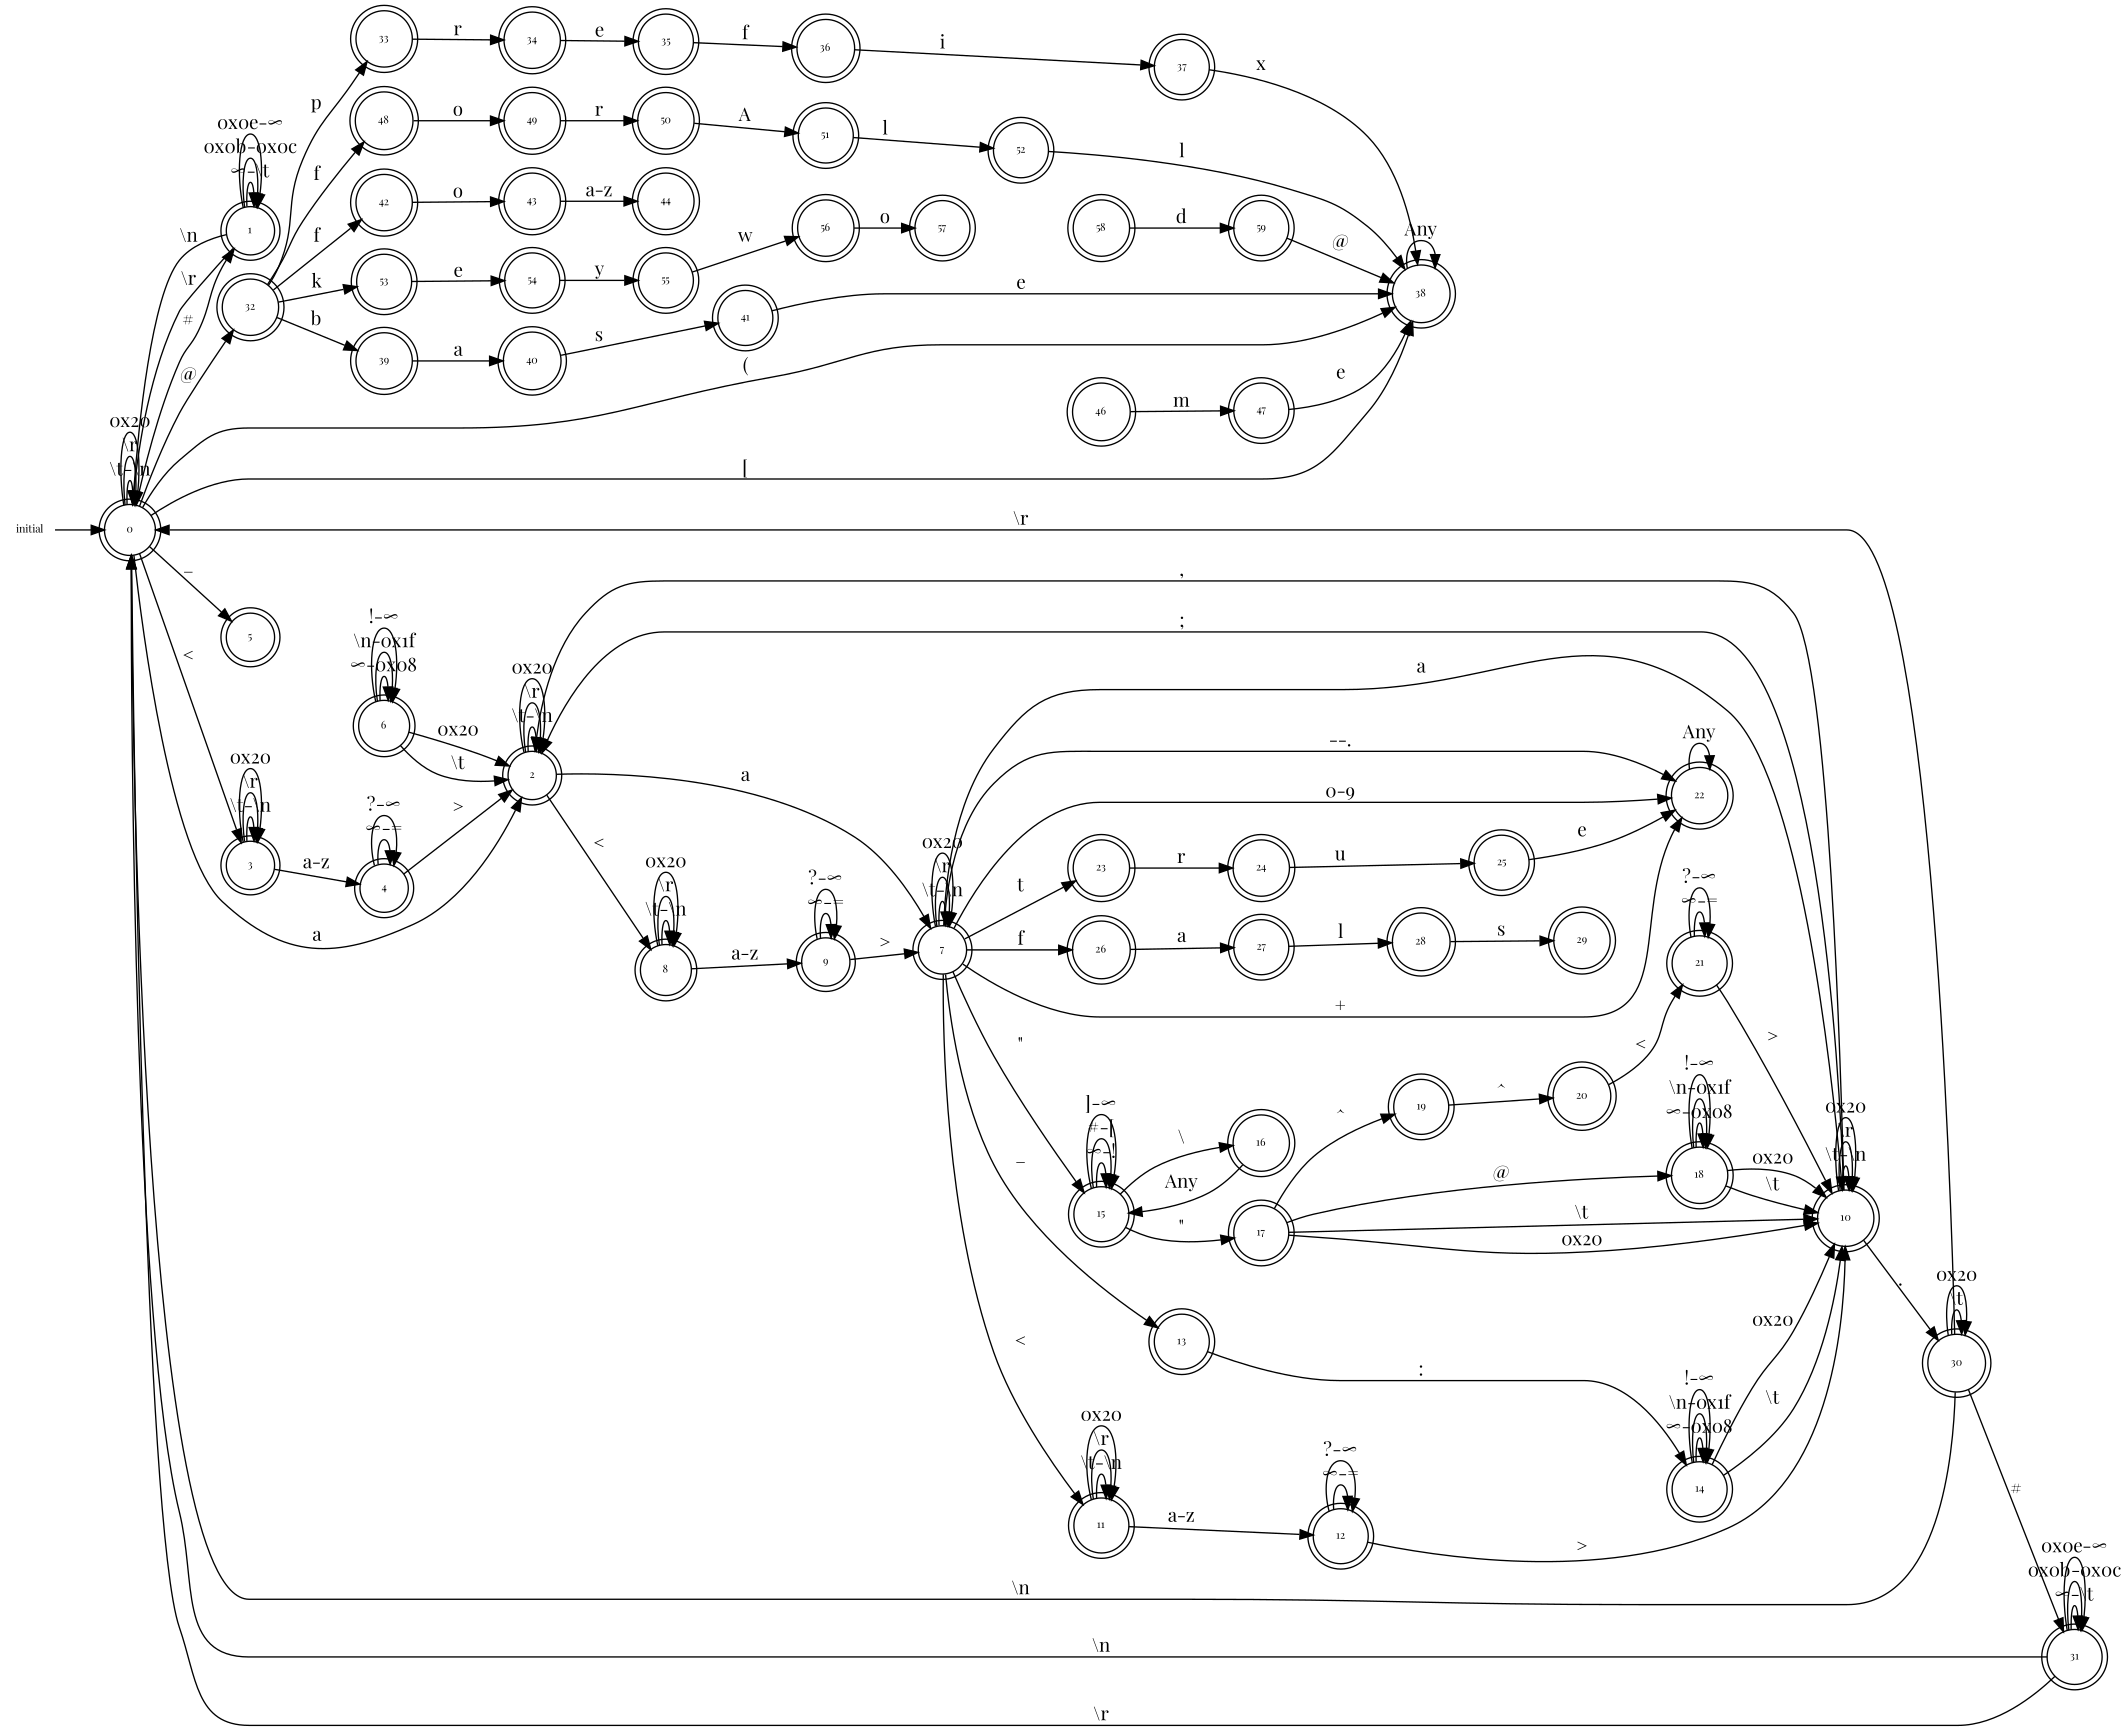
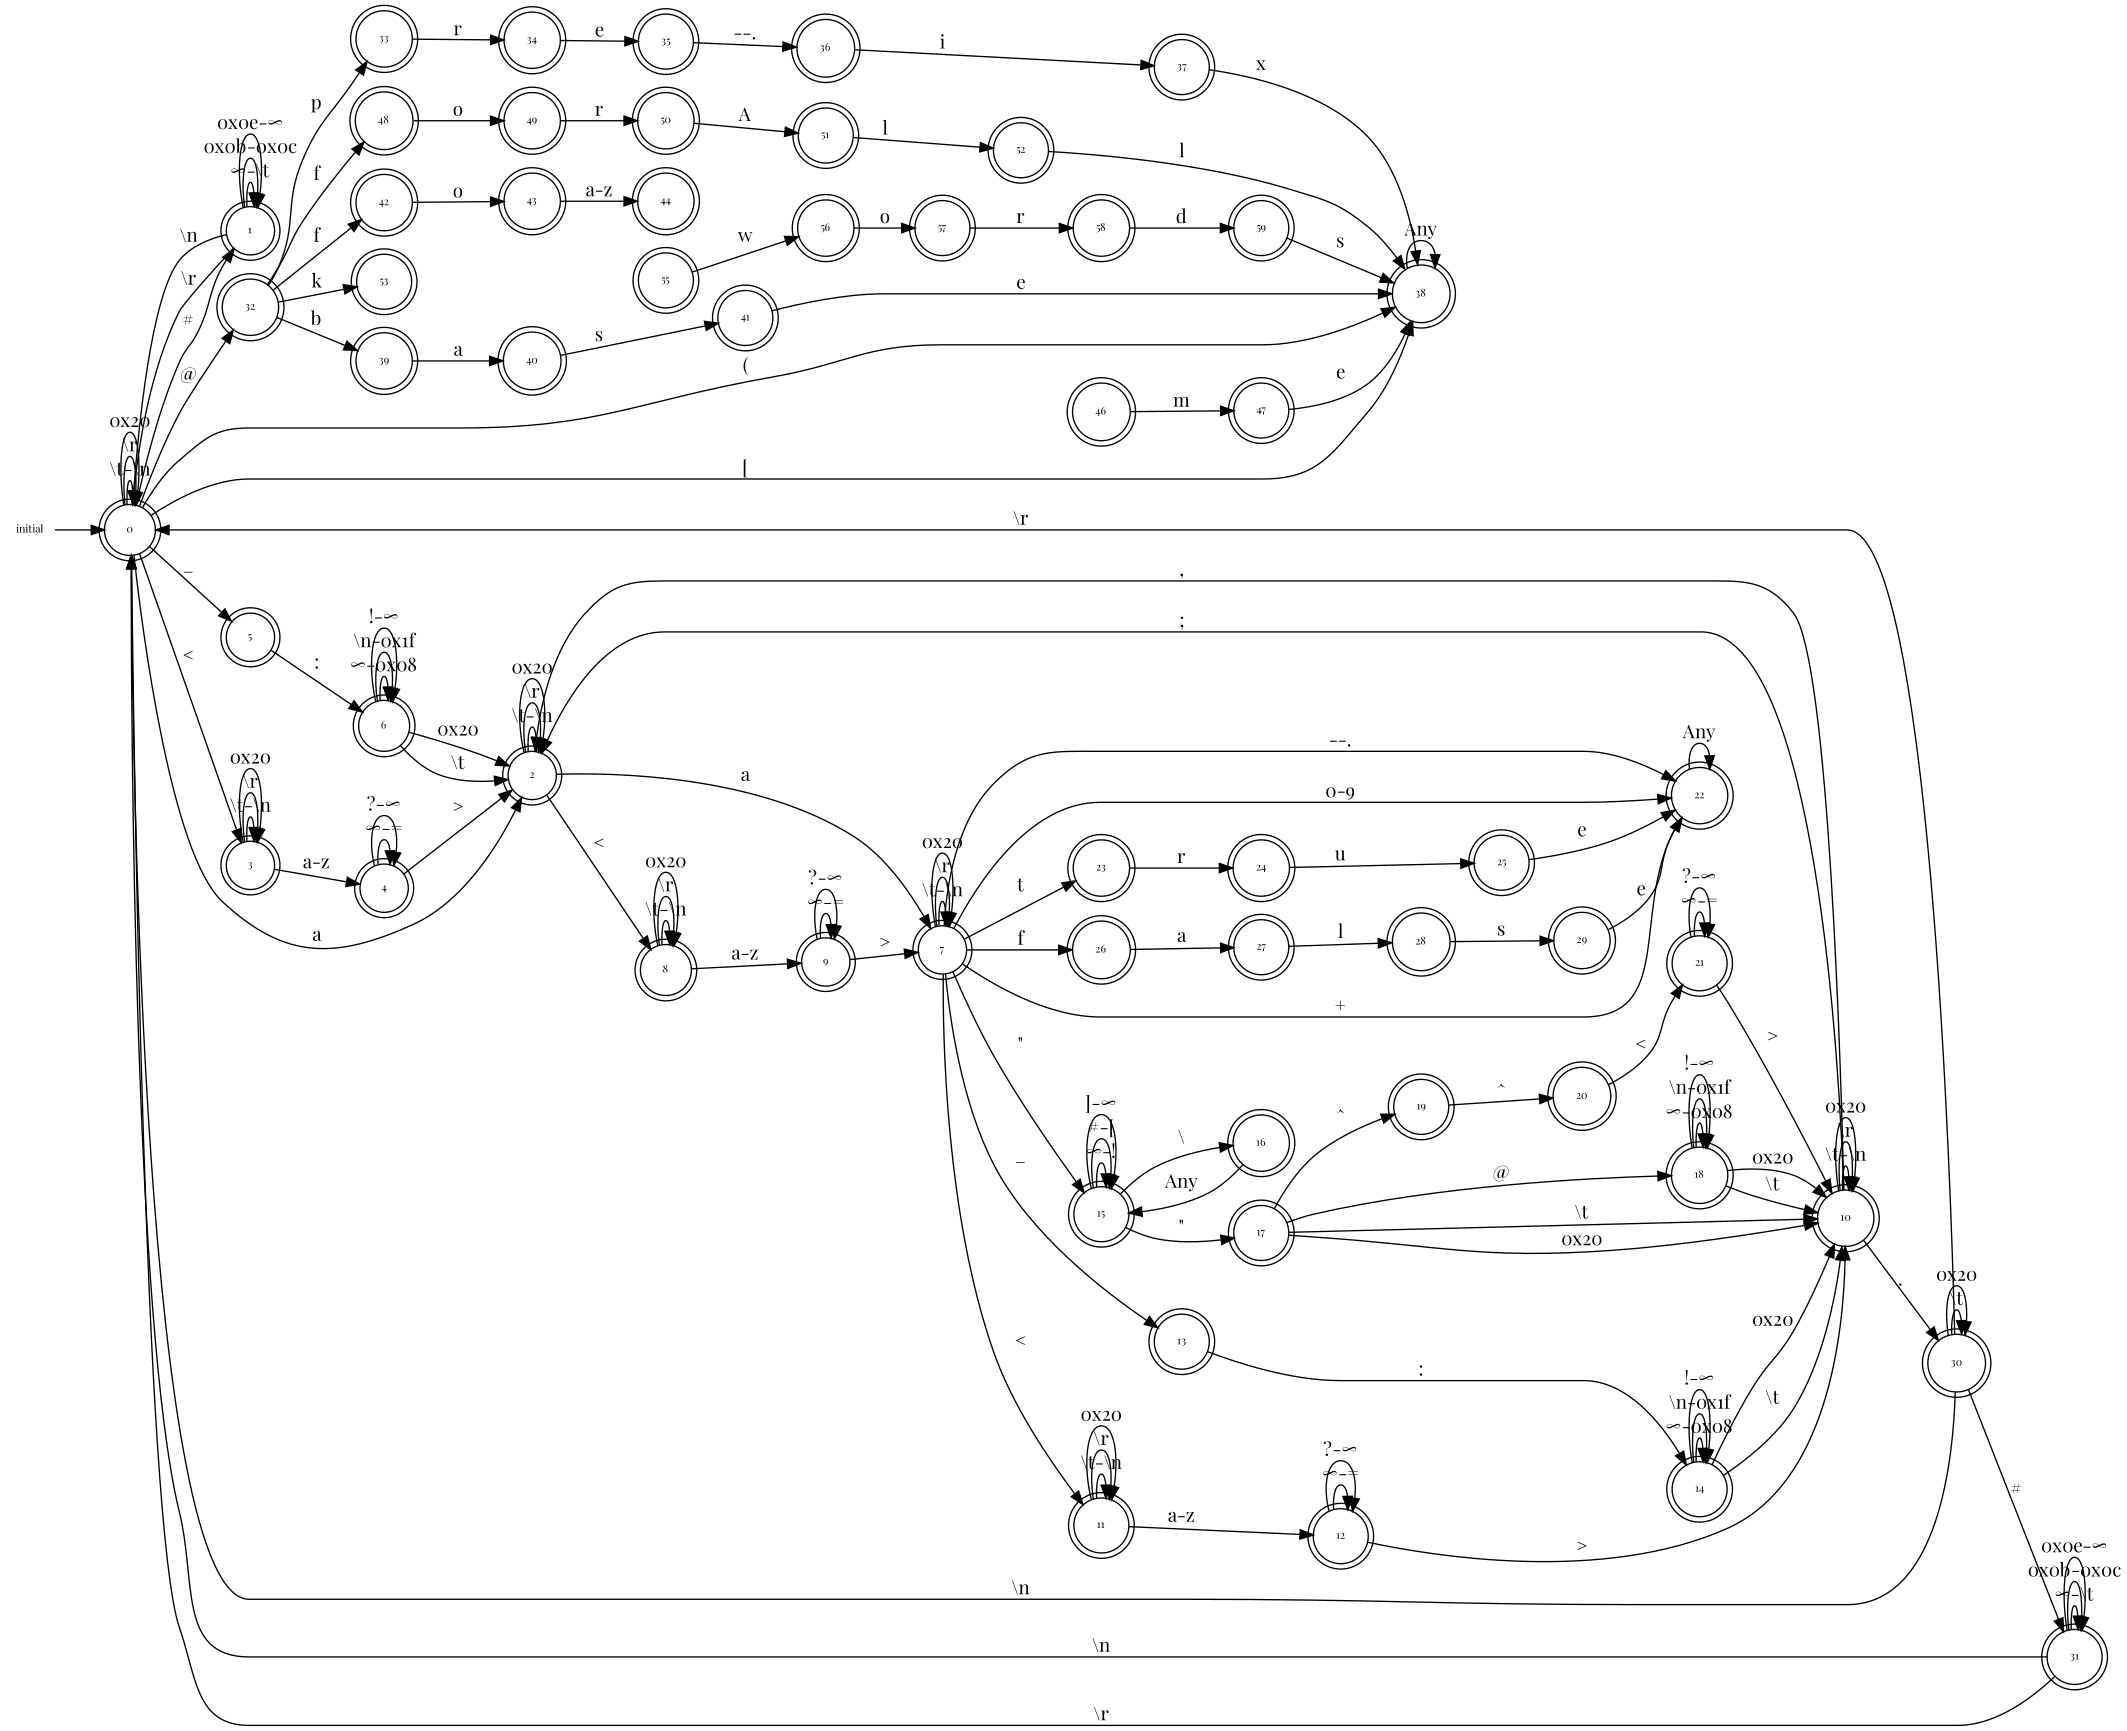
edge "35" -> "36": label "f" -> "--."
edge "57" -> "58": added, label "r"
edge "59" -> "38": label "@" -> "s"
node "54": removed
edge "7" -> "10": removed, label "a"
edge "5" -> "6": added, label ":"
edge "29" -> "22": added, label "e"
